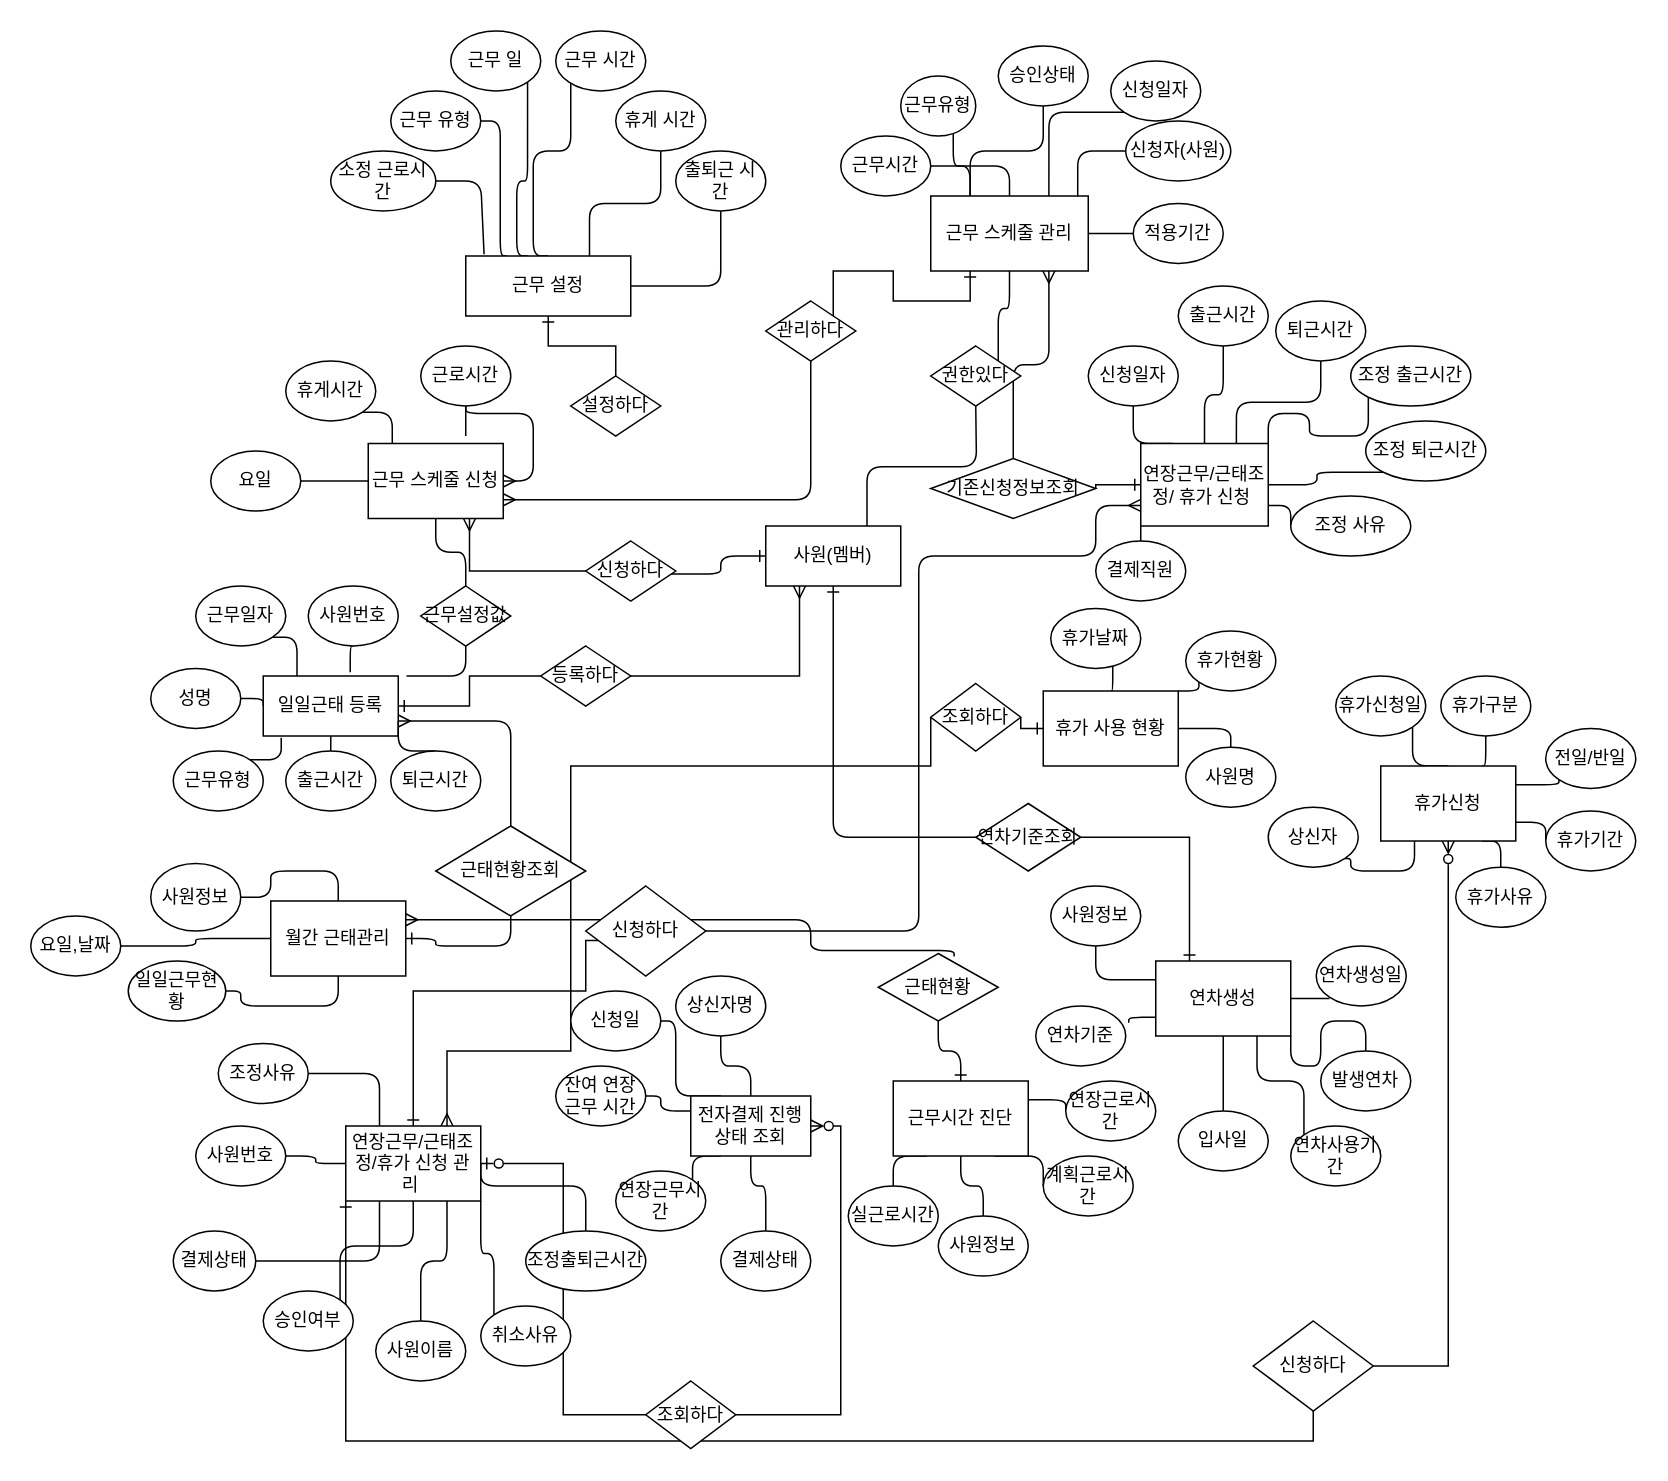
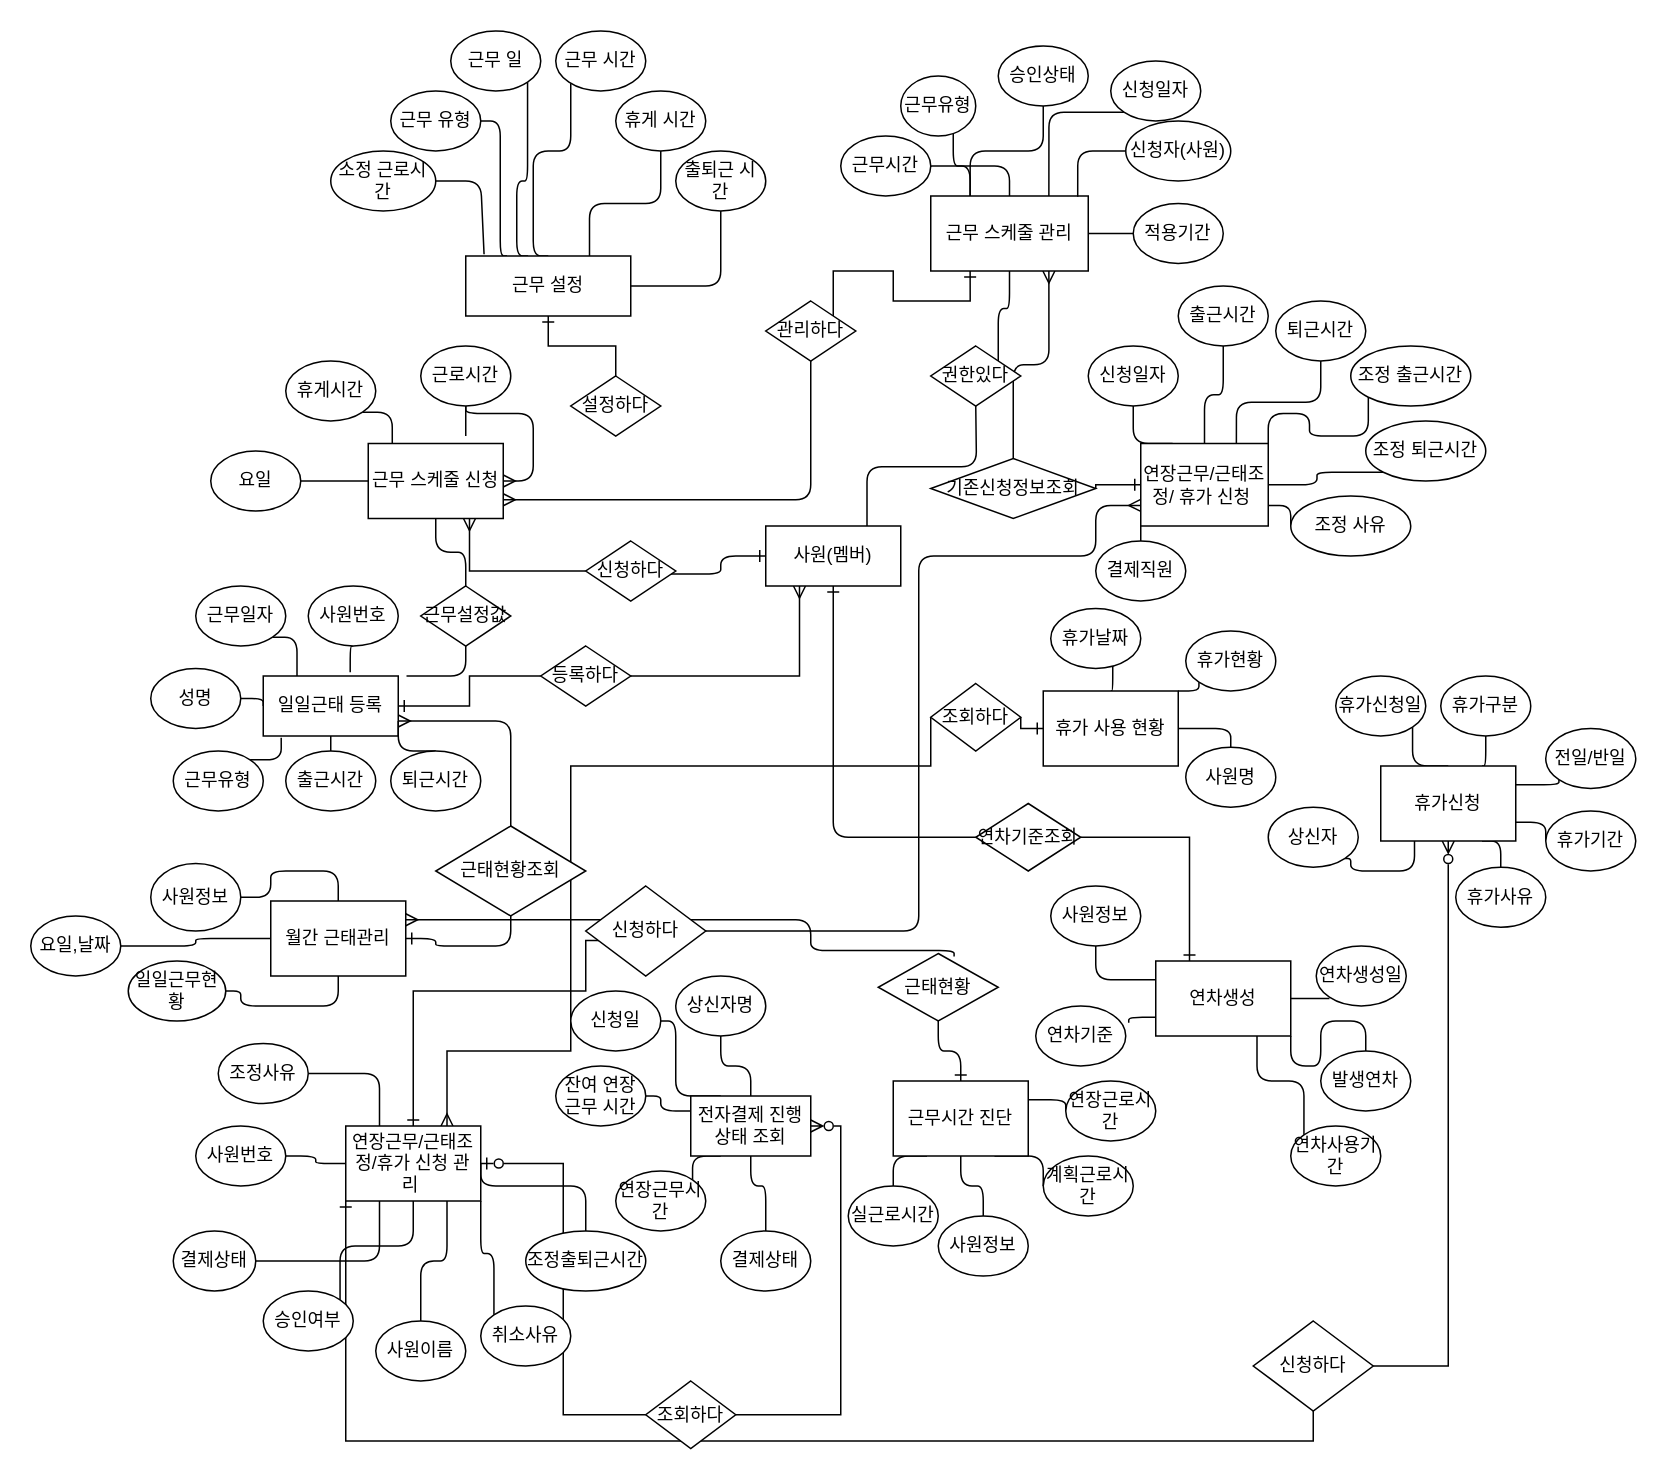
edge "연차생성" -- "입사일": removed
node "입사일": removed
